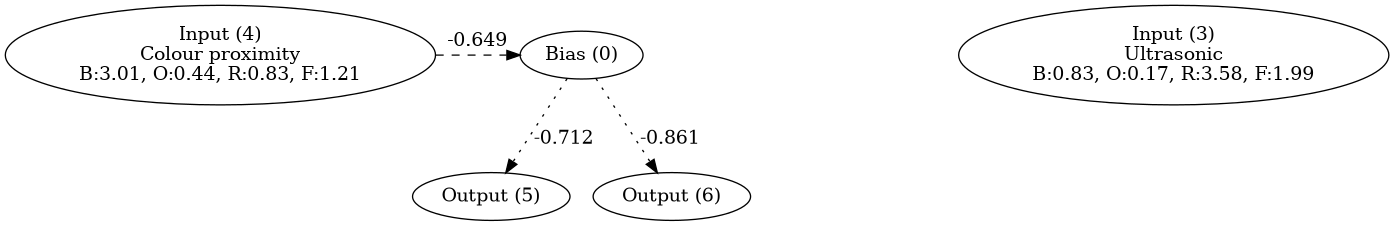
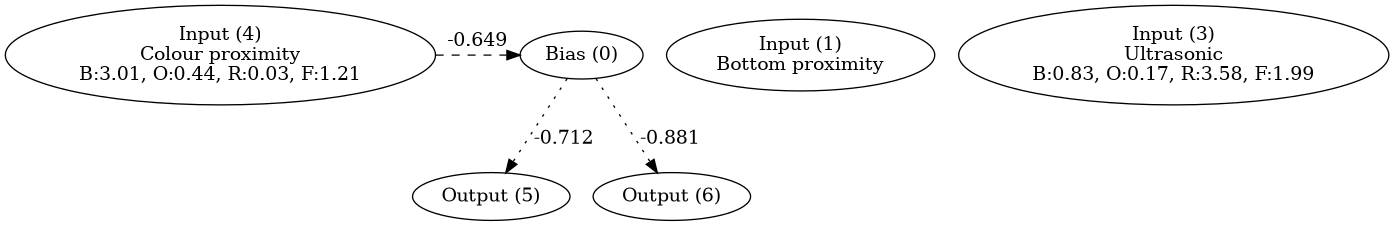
node "Input (4) Colour proximity B:3.01, O:0.44, R:0.83, F:1.21": label "Input (4) Colour proximity B:3.01, O:0.44, R:0.83, F:1.21" -> "Input (4) Colour proximity B:3.01, O:0.44, R:0.03, F:1.21"
node "Input (1) Bottom proximity": added
edge "Bias (0)" -> "Output (6)": label "-0.861" -> "-0.881"
